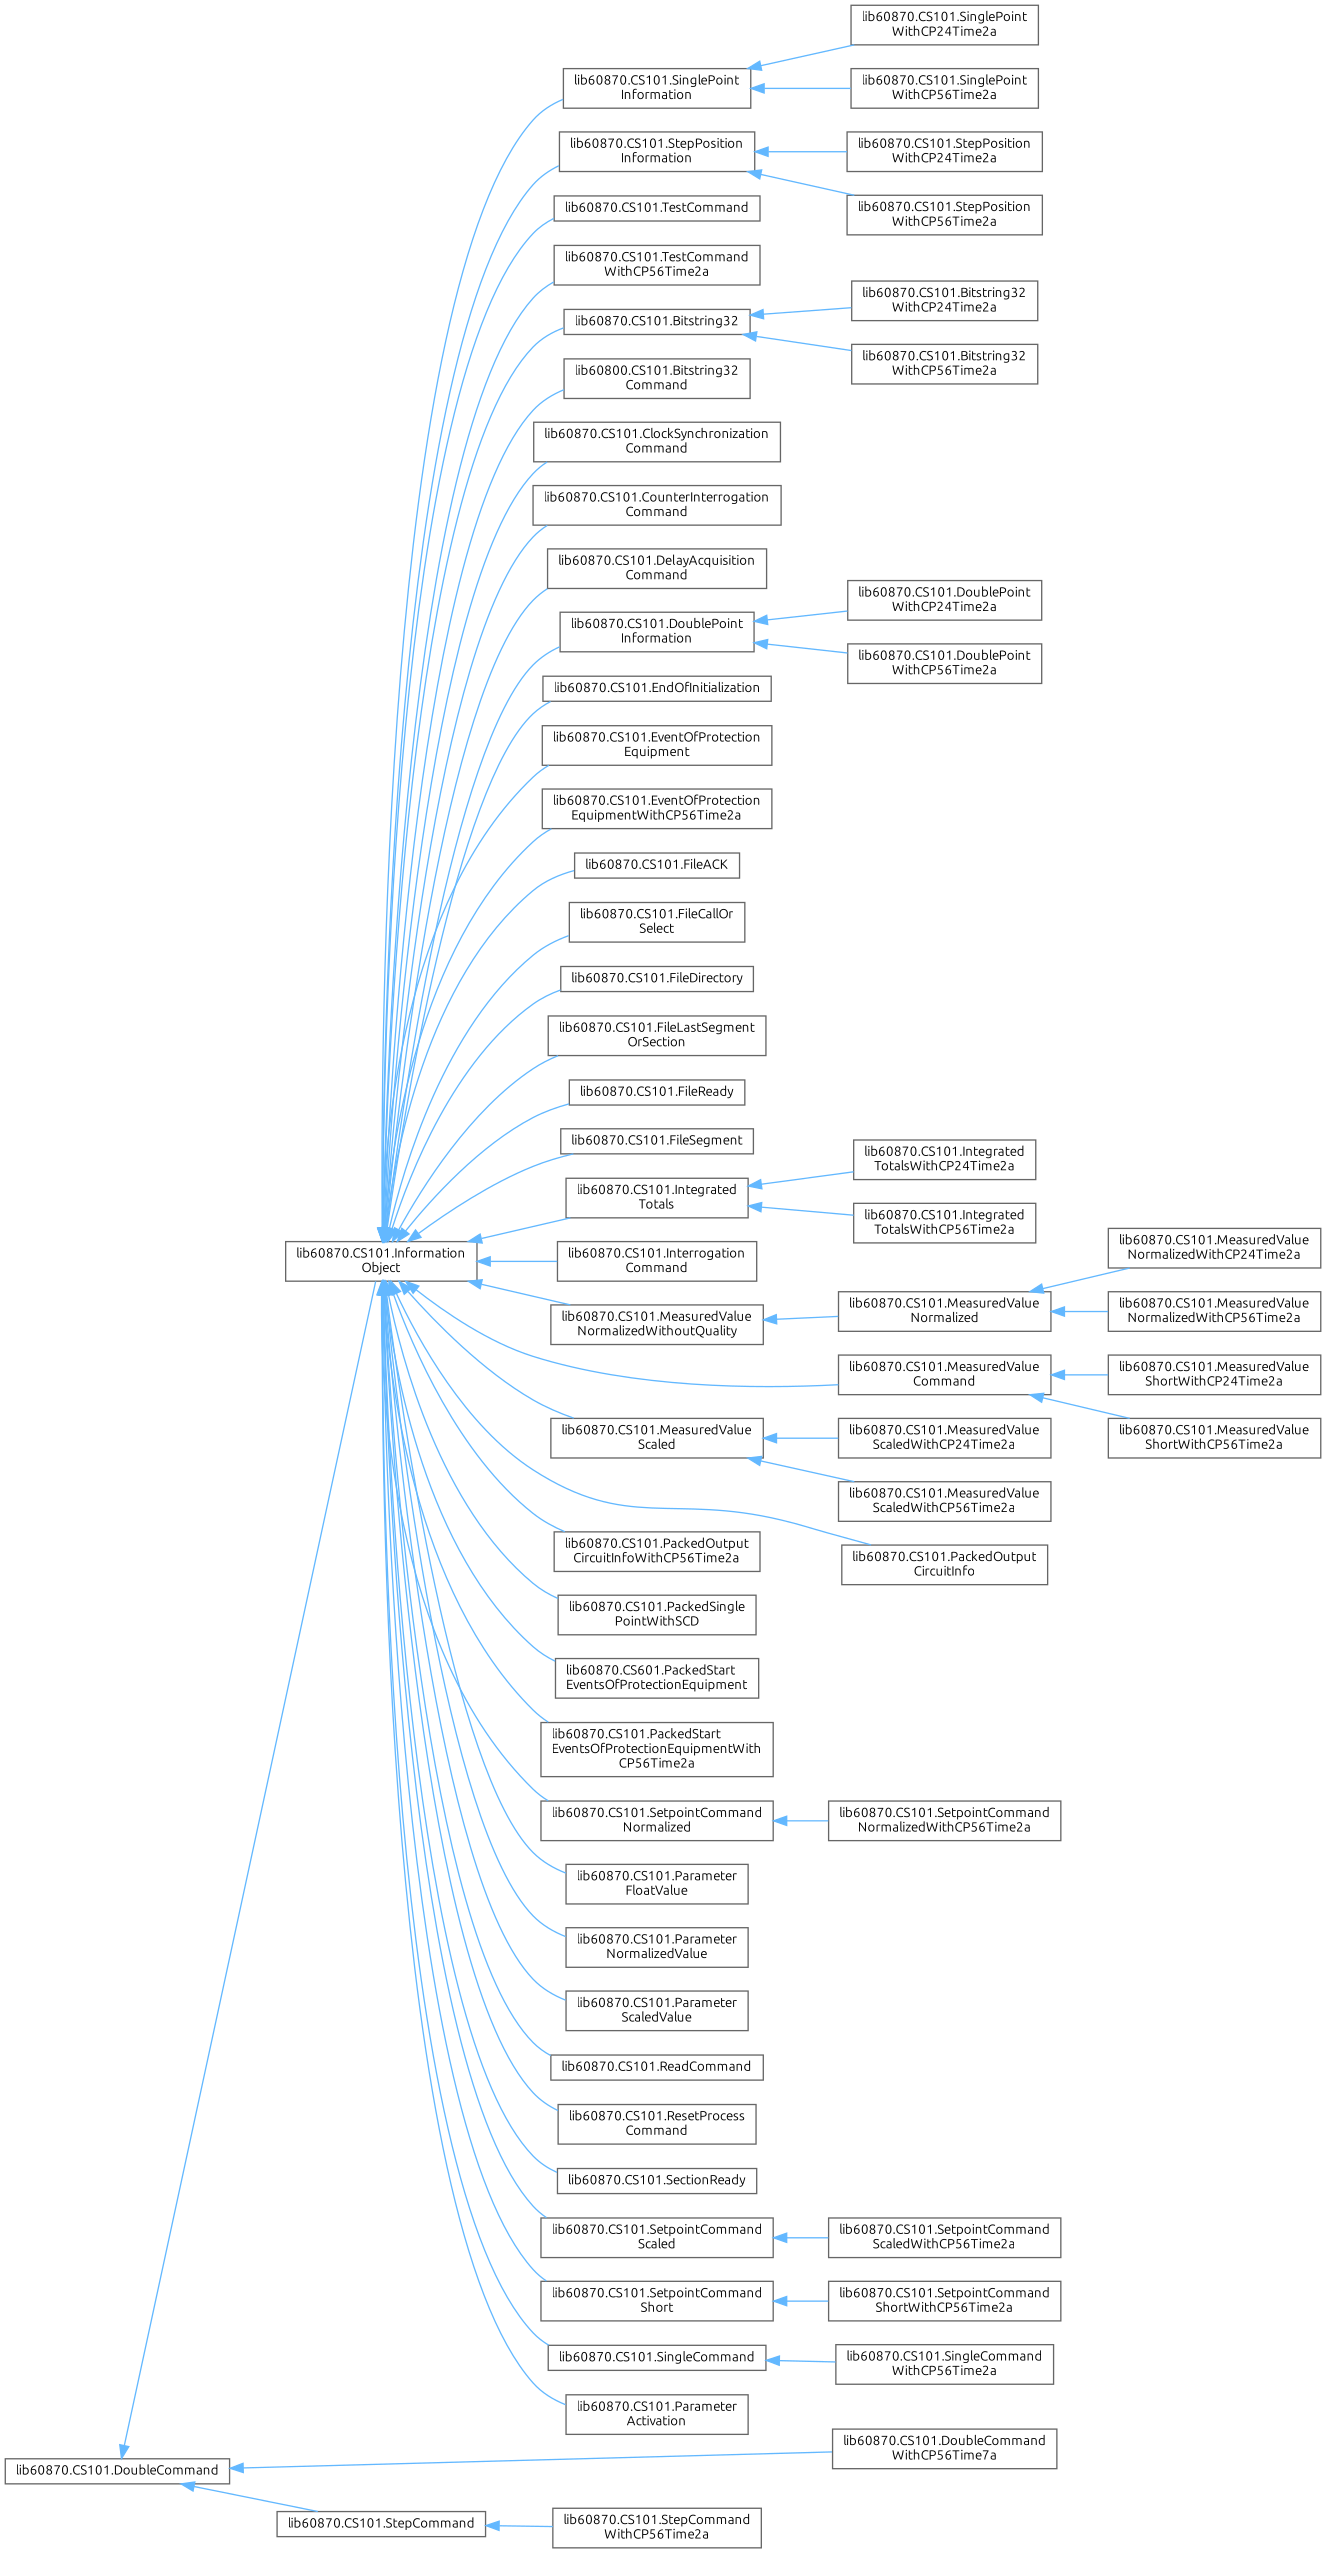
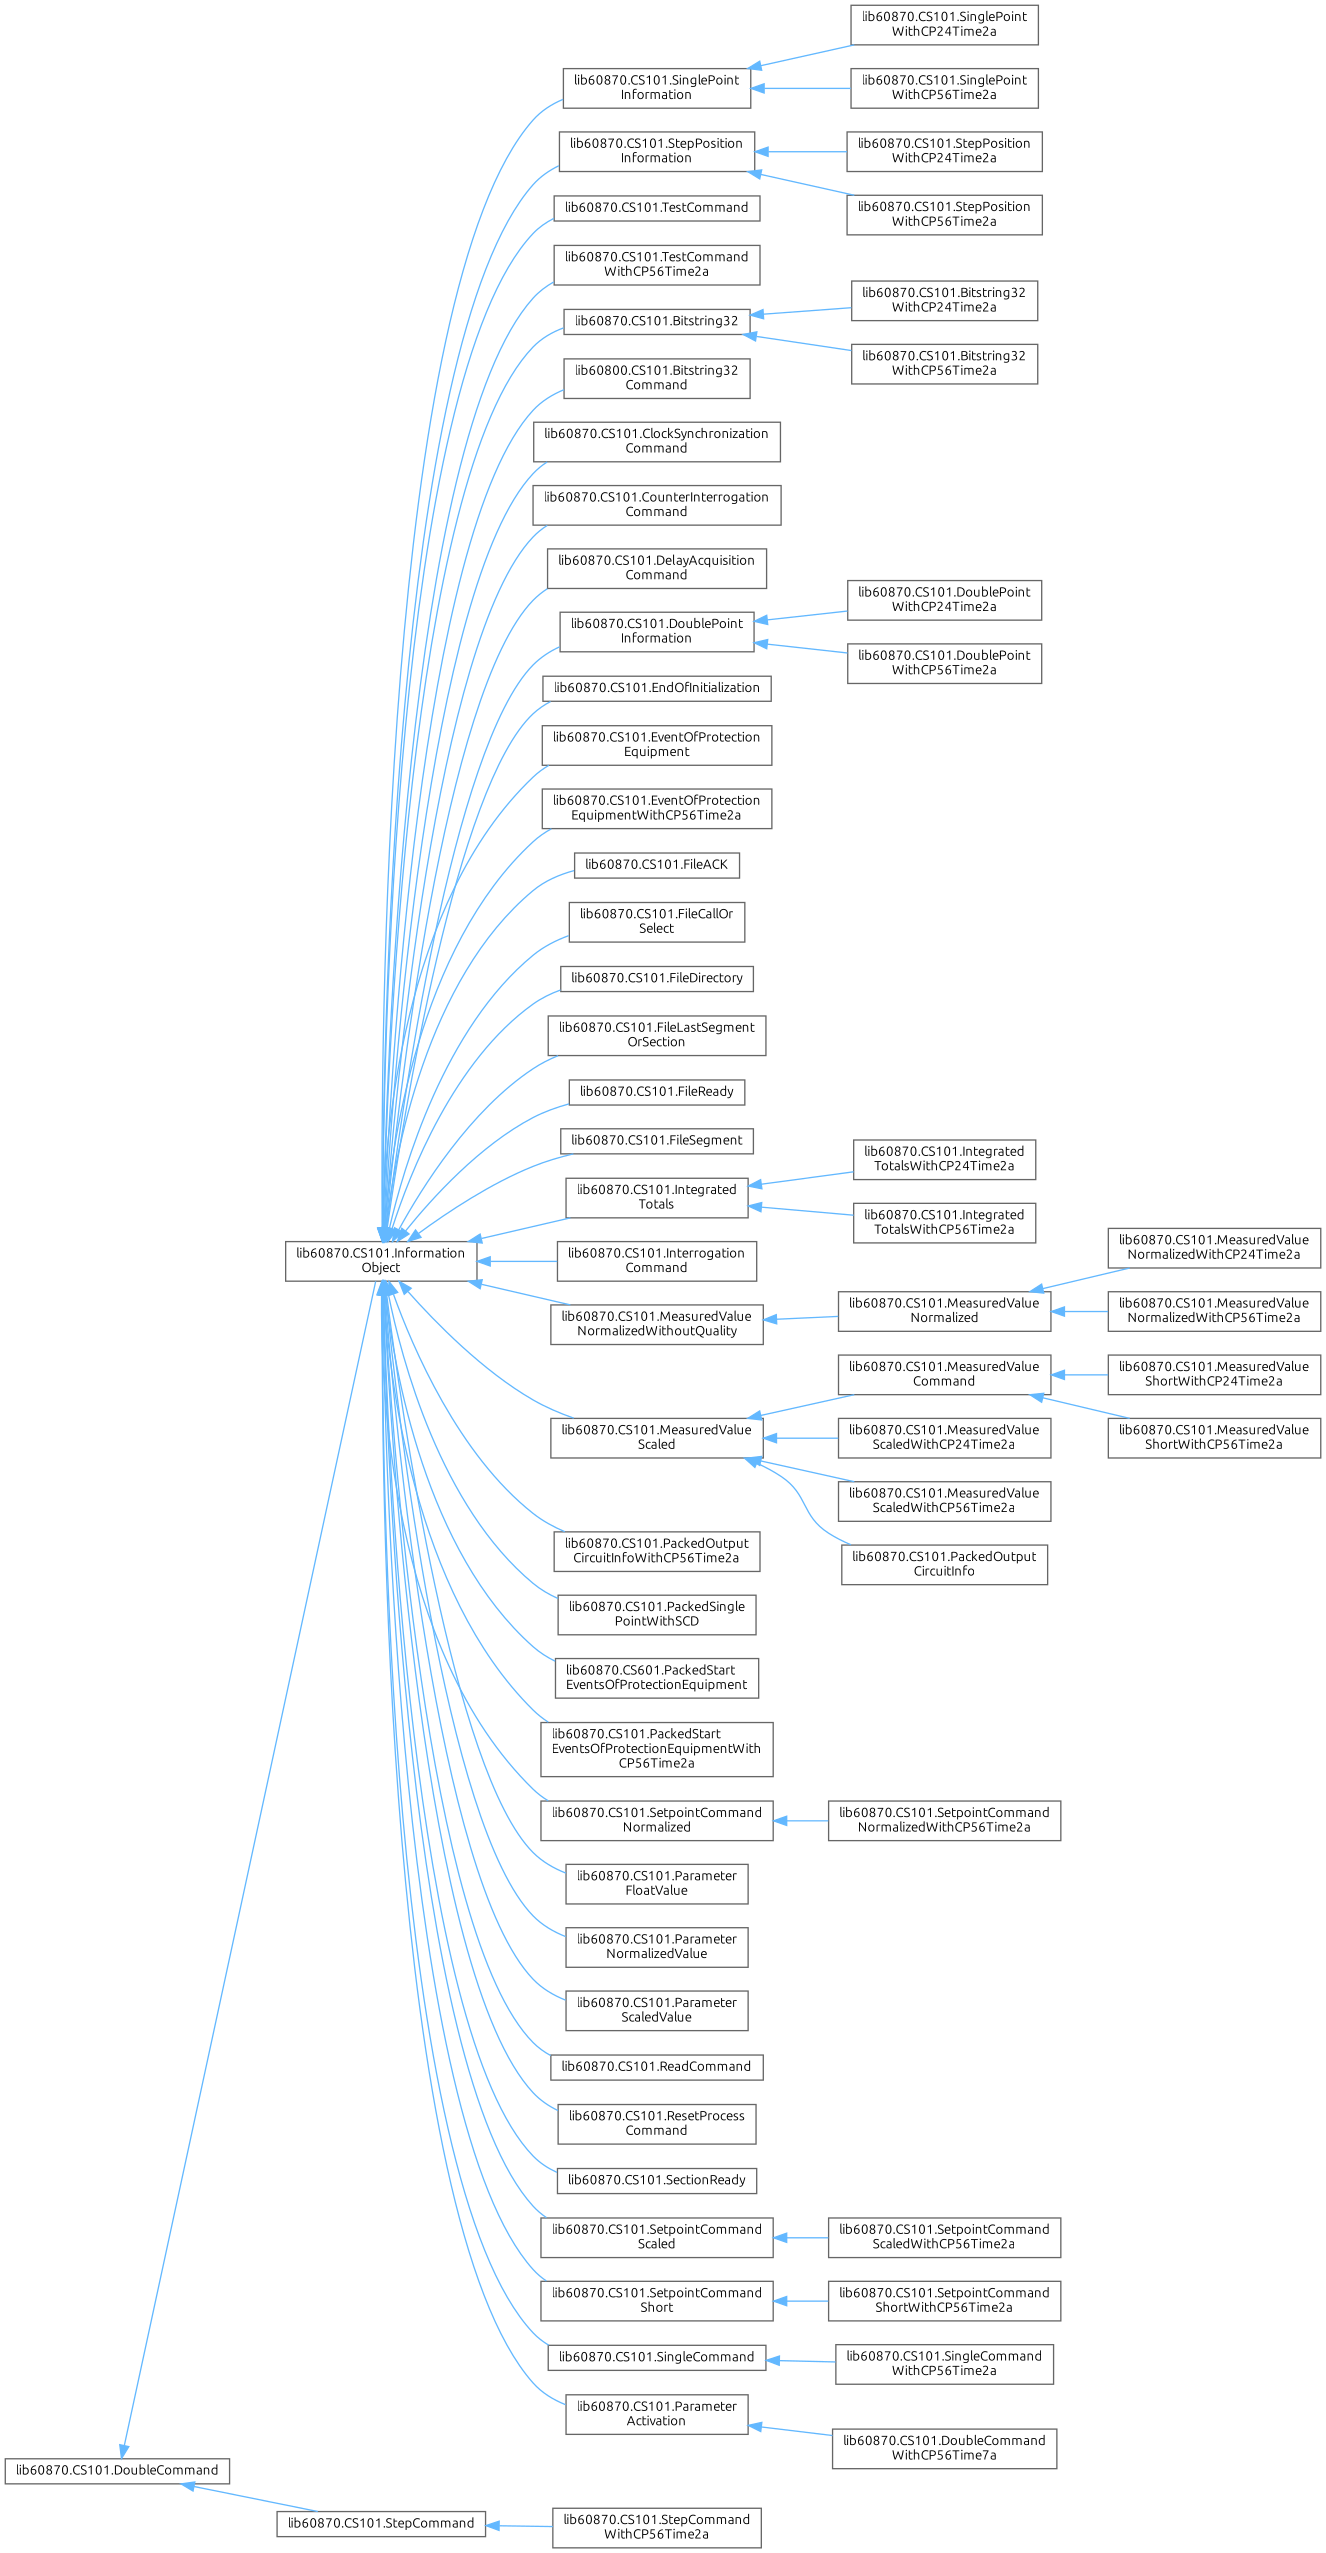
edge "lib60870.CS101.MeasuredValue Command" -> "lib60870.CS101.Information Object": now "lib60870.CS101.MeasuredValue Command" -> "lib60870.CS101.MeasuredValue Scaled"
edge "lib60870.CS101.PackedOutput CircuitInfo" -> "lib60870.CS101.Information Object": now "lib60870.CS101.PackedOutput CircuitInfo" -> "lib60870.CS101.MeasuredValue Scaled"
edge "lib60870.CS101.DoubleCommand WithCP56Time7a" -> "lib60870.CS101.DoubleCommand": now "lib60870.CS101.DoubleCommand WithCP56Time7a" -> "lib60870.CS101.Parameter Activation"
